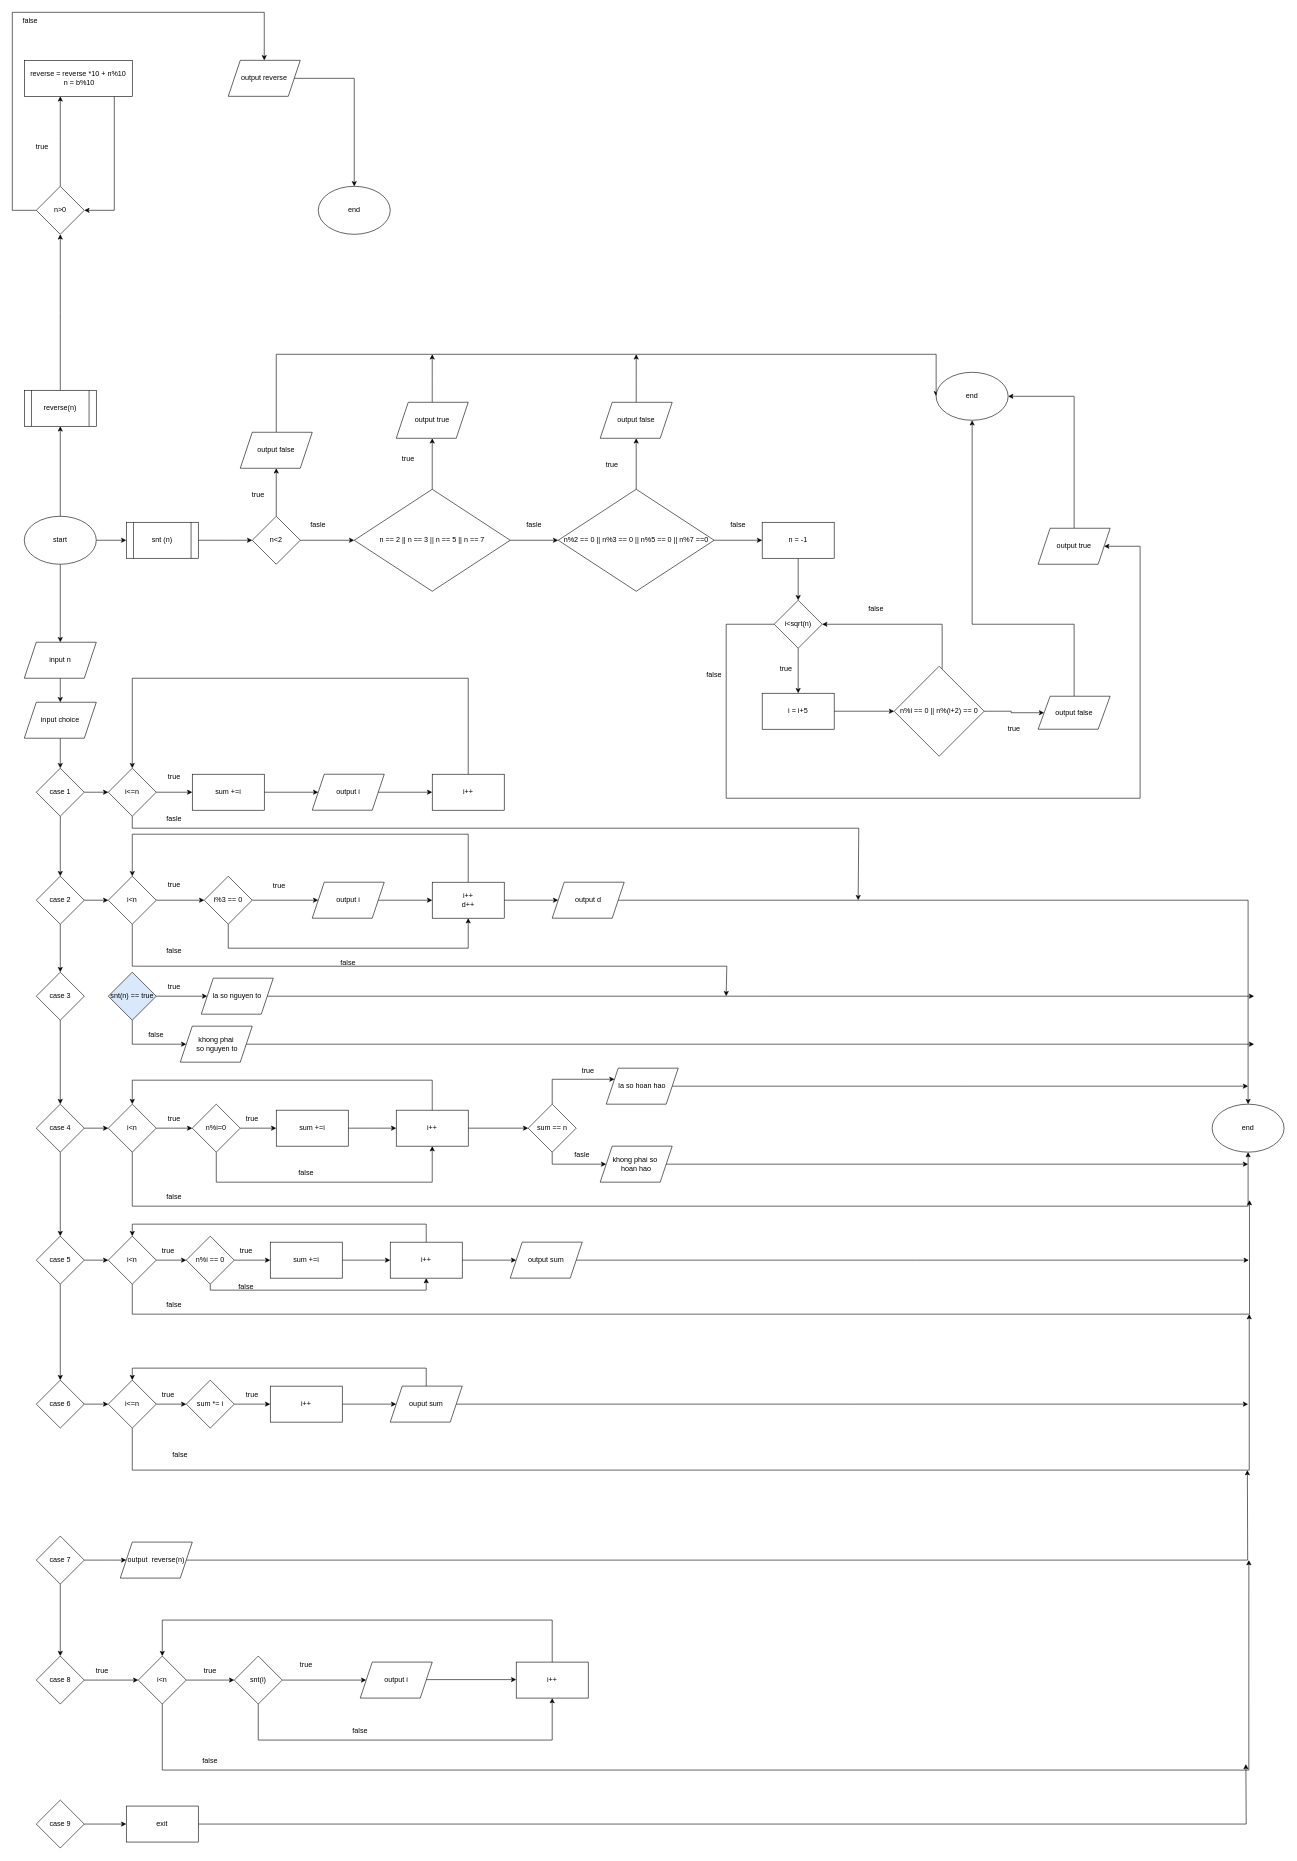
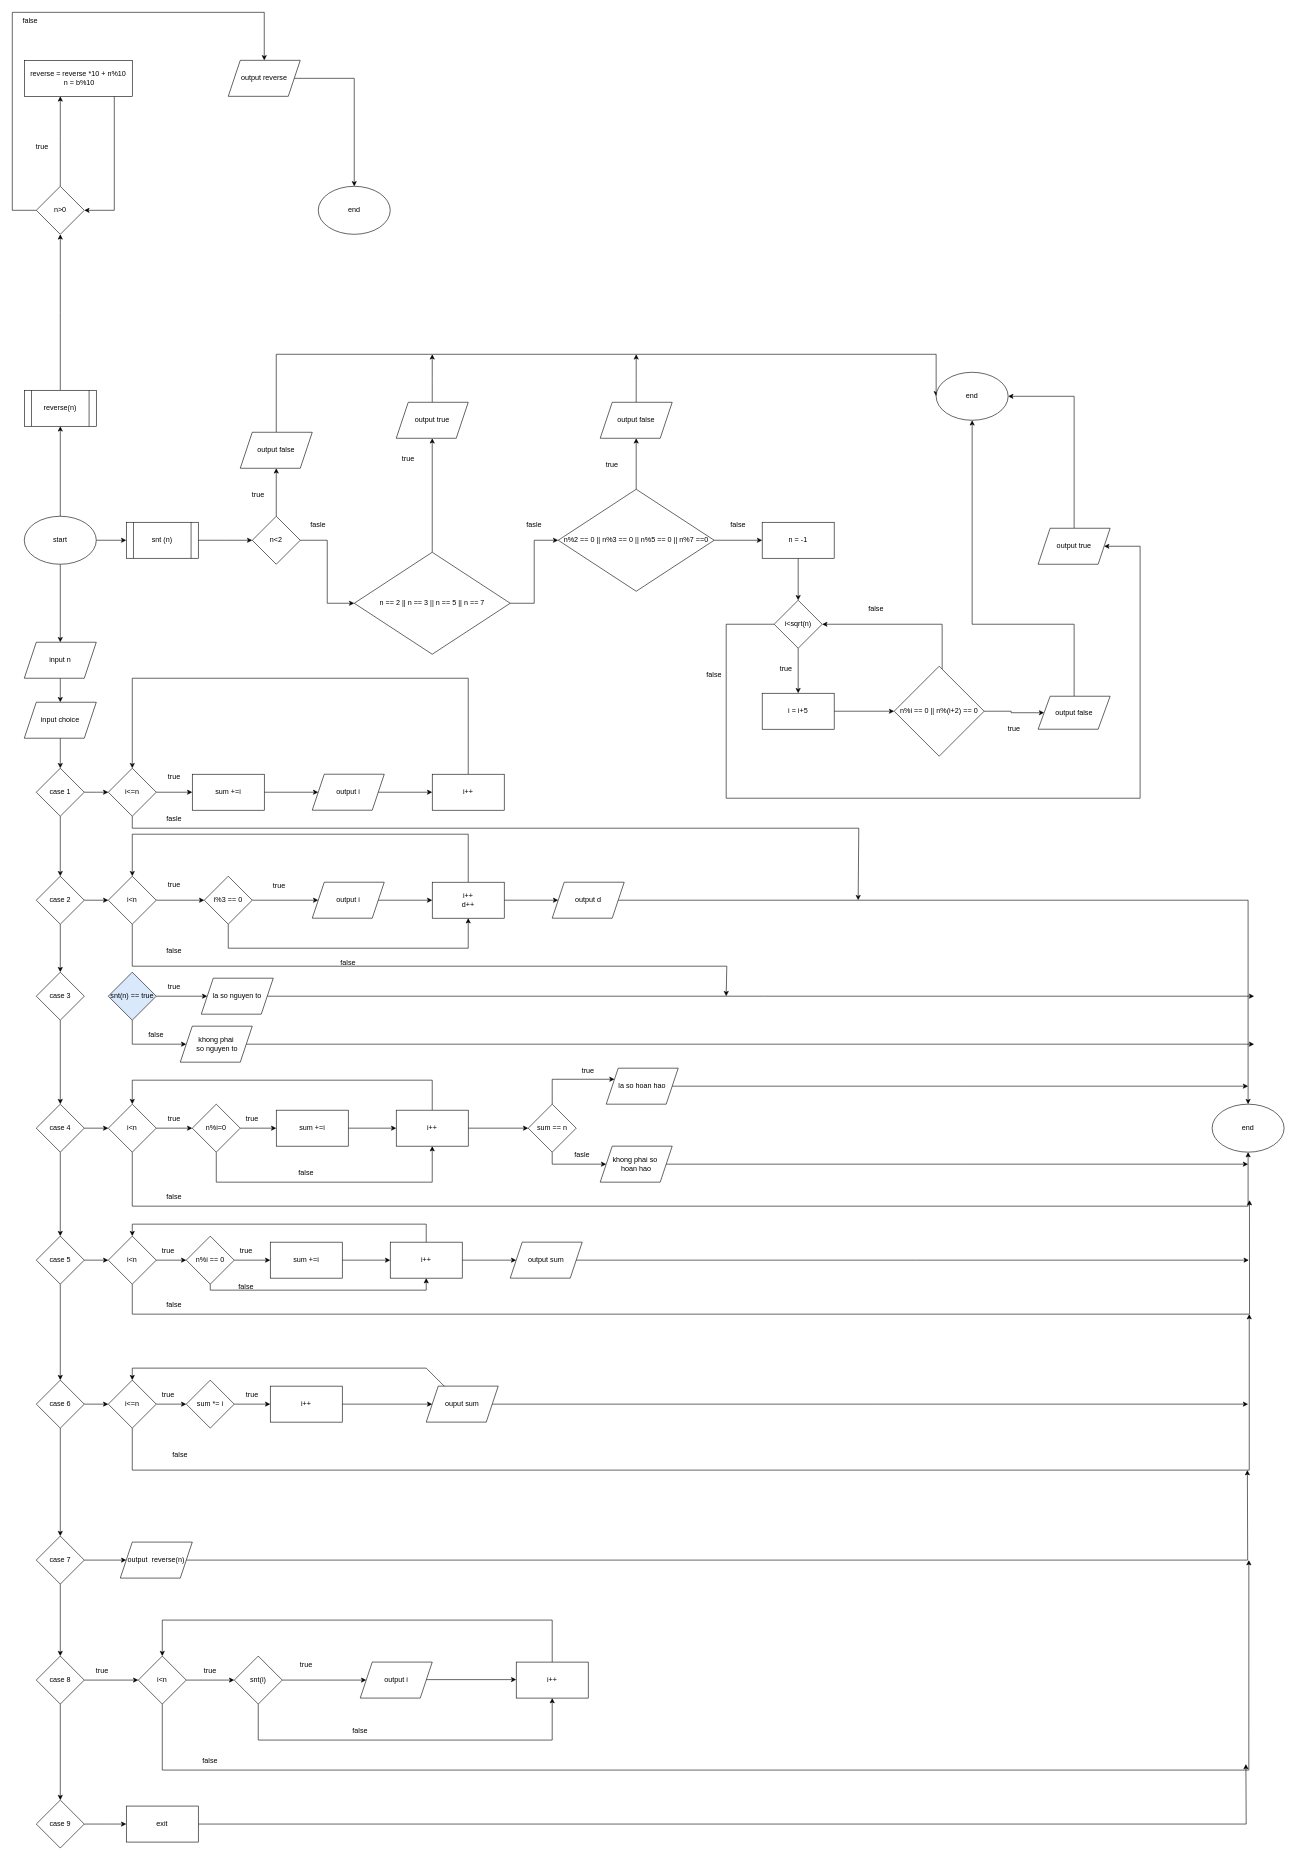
node "n == 2 || n == 3 || n == 5 || n == 7": moved (432, 540) -> (432, 603)
node "ouput sum": moved (426, 1404) -> (462, 1404)
edge "case 6" -> "case 7": added
edge "case 8" -> "case 9": added
